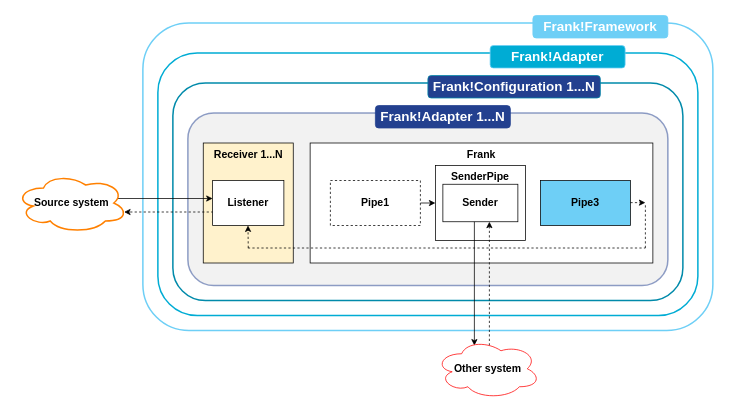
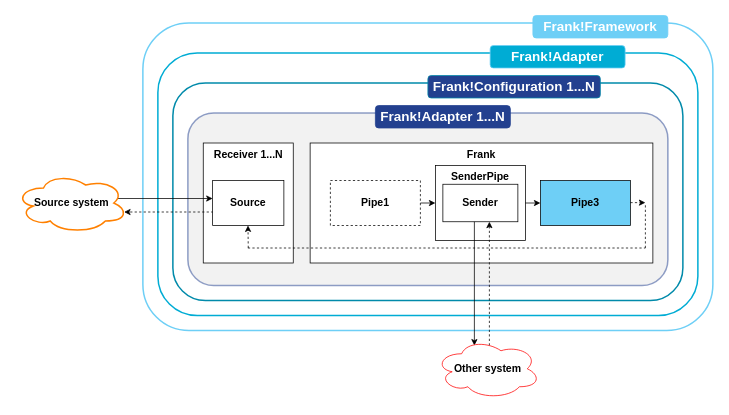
node "Receiver 1...N": fillcolor #fff2cc -> #ffffff
node "Listener": label "Listener" -> "Source"
edge "SenderPipe" -> "Pipe3": added
